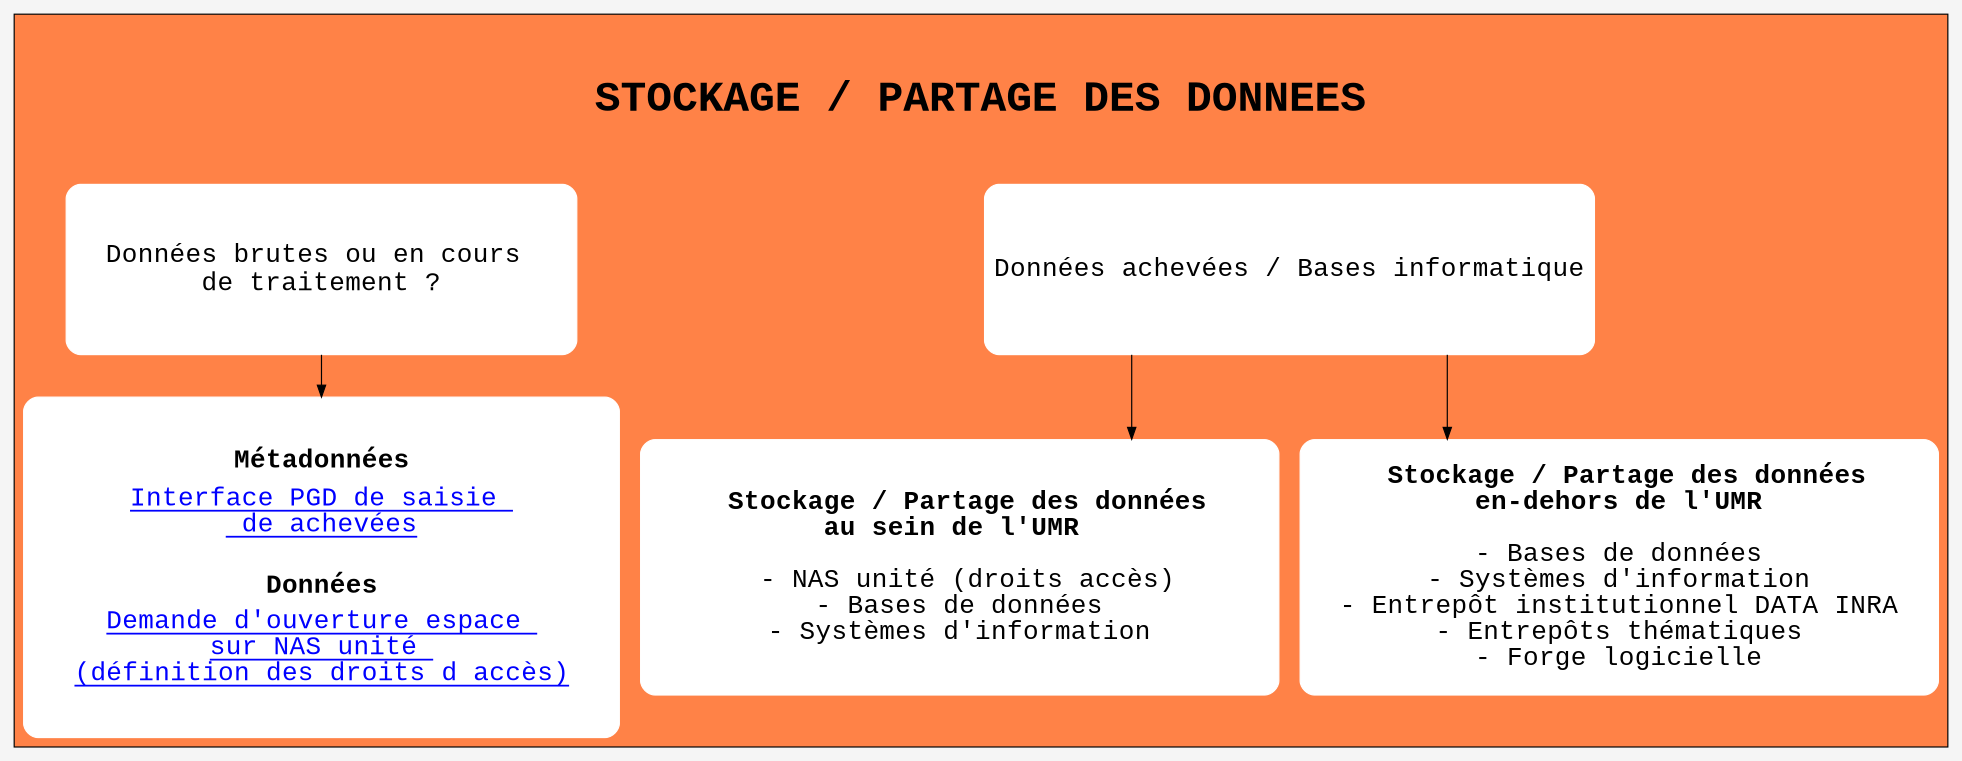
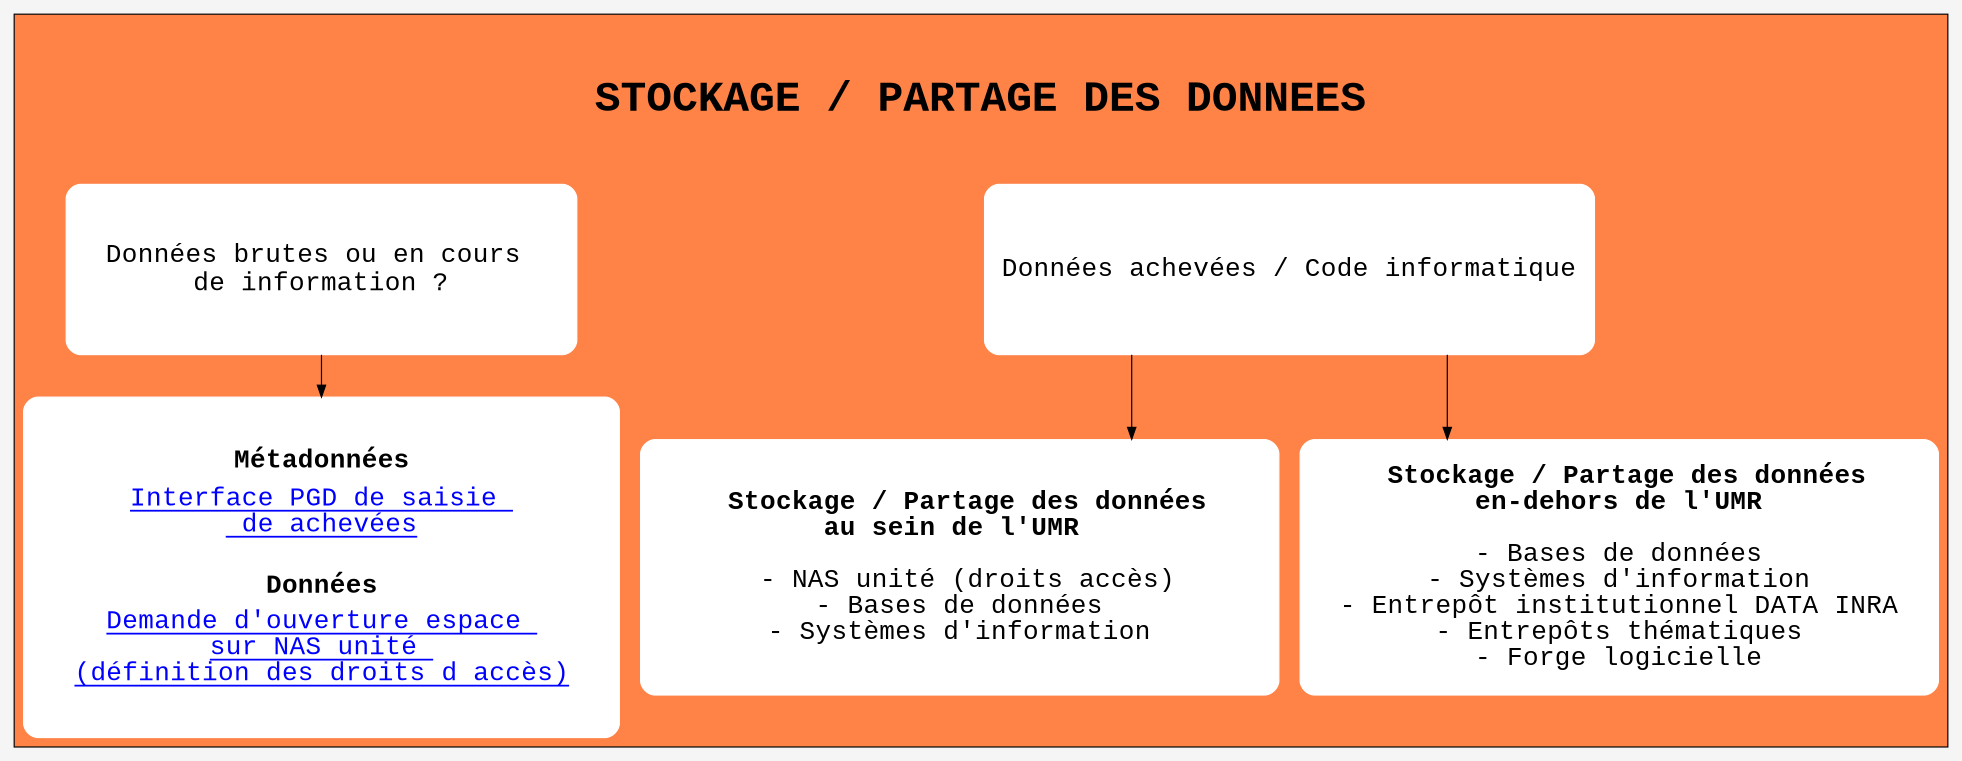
node "Données brutes ou en cours de traitement ?": label "Données brutes ou en cours de traitement ?" -> "Données brutes ou en cours de information ?"
node "Données achevées / Bases informatique": label "Données achevées / Bases informatique" -> "Données achevées / Code informatique"
